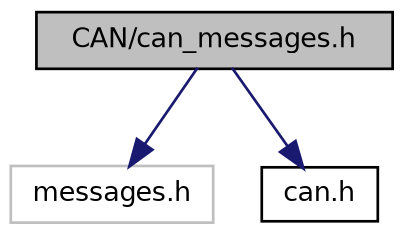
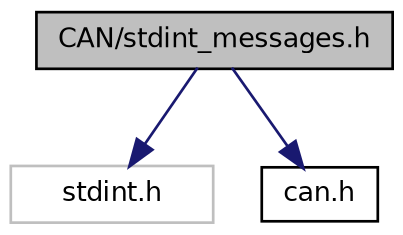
node "CAN/can_messages.h": label "CAN/can_messages.h" -> "CAN/stdint_messages.h"
node "messages.h": label "messages.h" -> "stdint.h"
